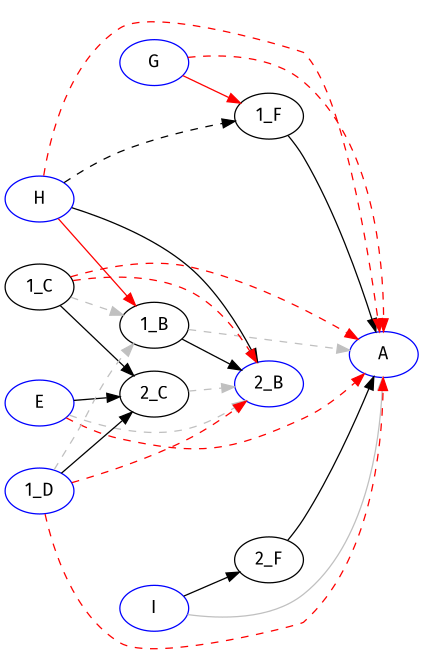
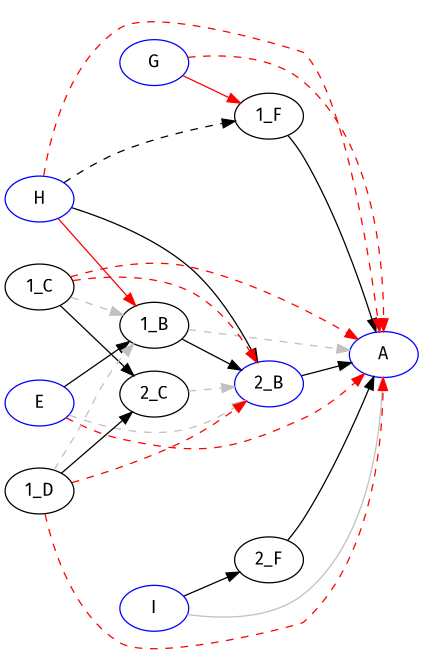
edge "2_B" -> "A": added
edge "E" -> "2_C": now "E" -> "1_B"
node "1_D": color blue -> black
